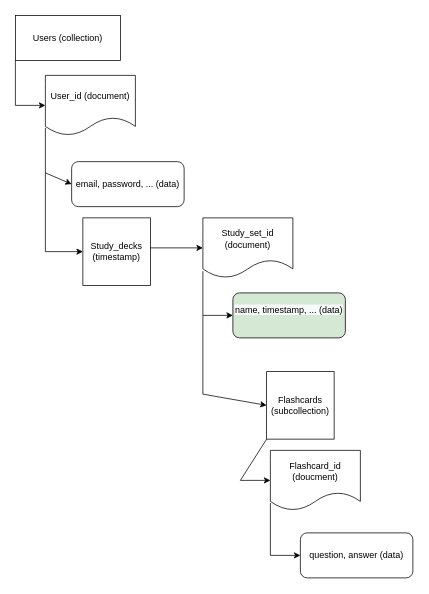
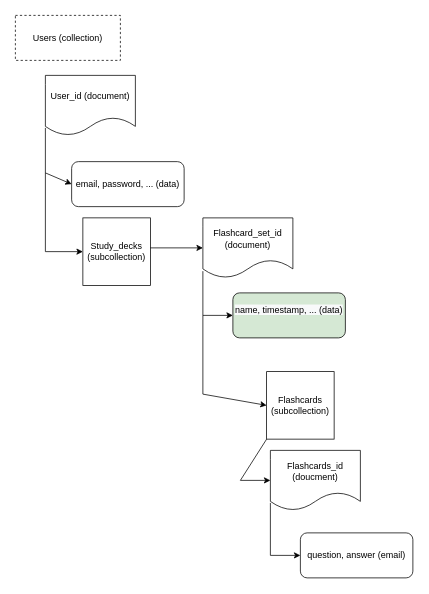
node "Users (collection)": style solid -> dashed
edge "Users (collection)" -> "User_id (document)": removed
node "Study_set_id (document)": label "Study_set_id (document)" -> "Flashcard_set_id (document)"
node "Study_decks (timestamp)": label "Study_decks (timestamp)" -> "Study_decks (subcollection)"
node "Flashcard_id (doucment)": label "Flashcard_id (doucment)" -> "Flashcards_id (doucment)"
node "question, answer (data)": label "question, answer (data)" -> "question, answer (email)"
